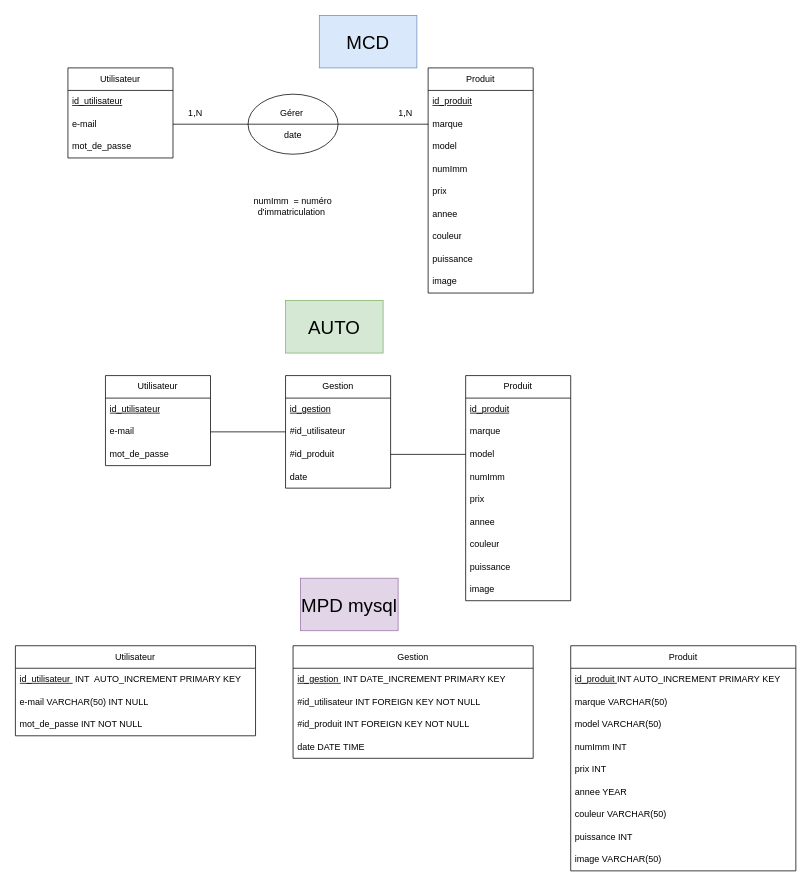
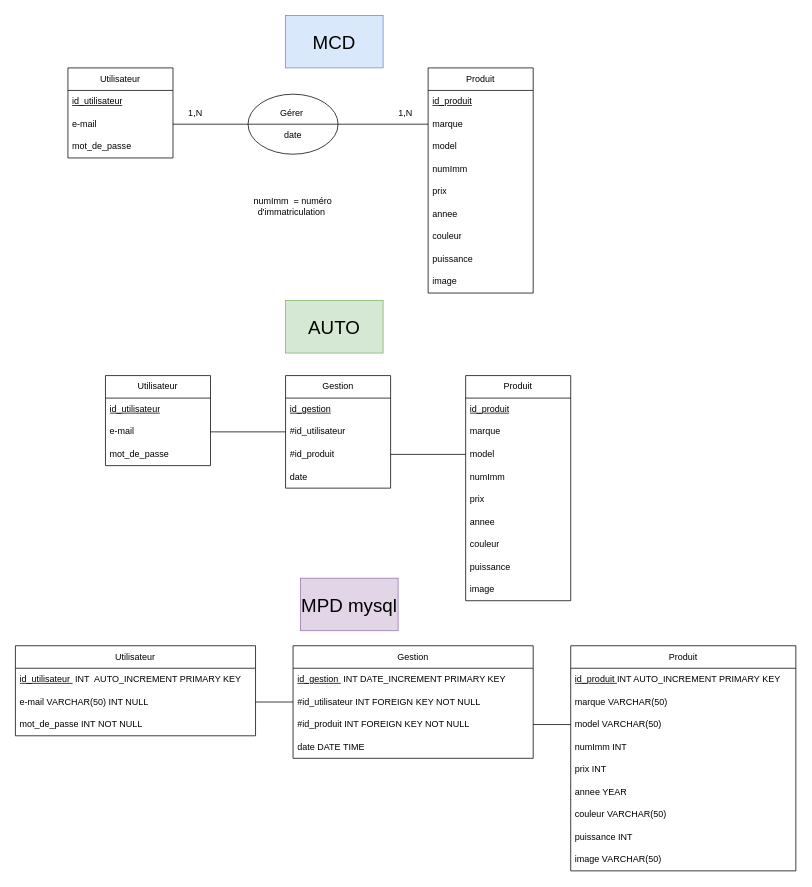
node "MCD": moved (368, 42) -> (334, 42)
edge "e-mail VARCHAR(50) INT NULL" -- "#id_utilisateur INT FOREIGN KEY NOT NULL": added
edge "#id_produit INT FOREIGN KEY NOT NULL" -- "model VARCHAR(50)": added
